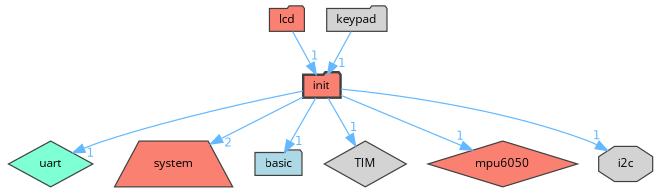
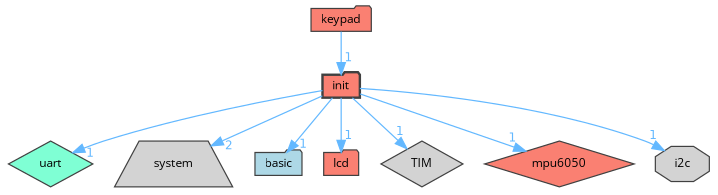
node "keypad": fillcolor lightgrey -> salmon
edge "lcd" -> "init": reversed
node "system": fillcolor salmon -> lightgrey
